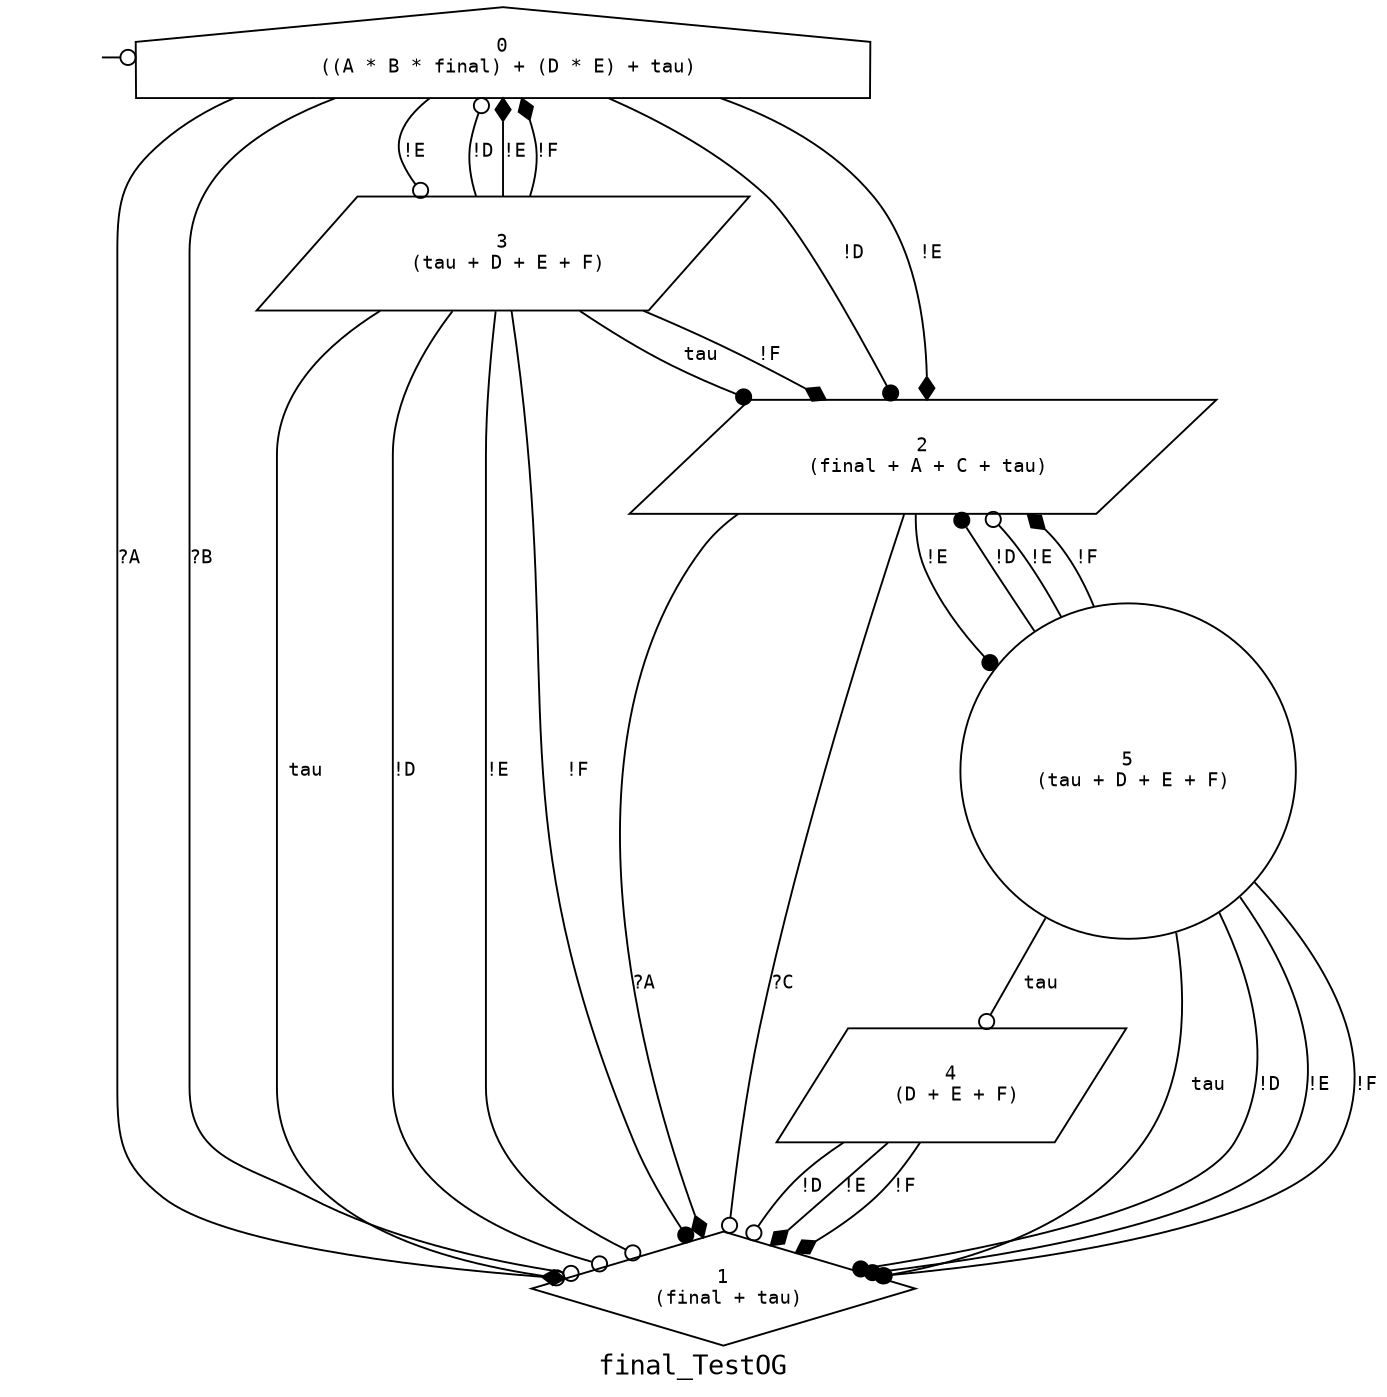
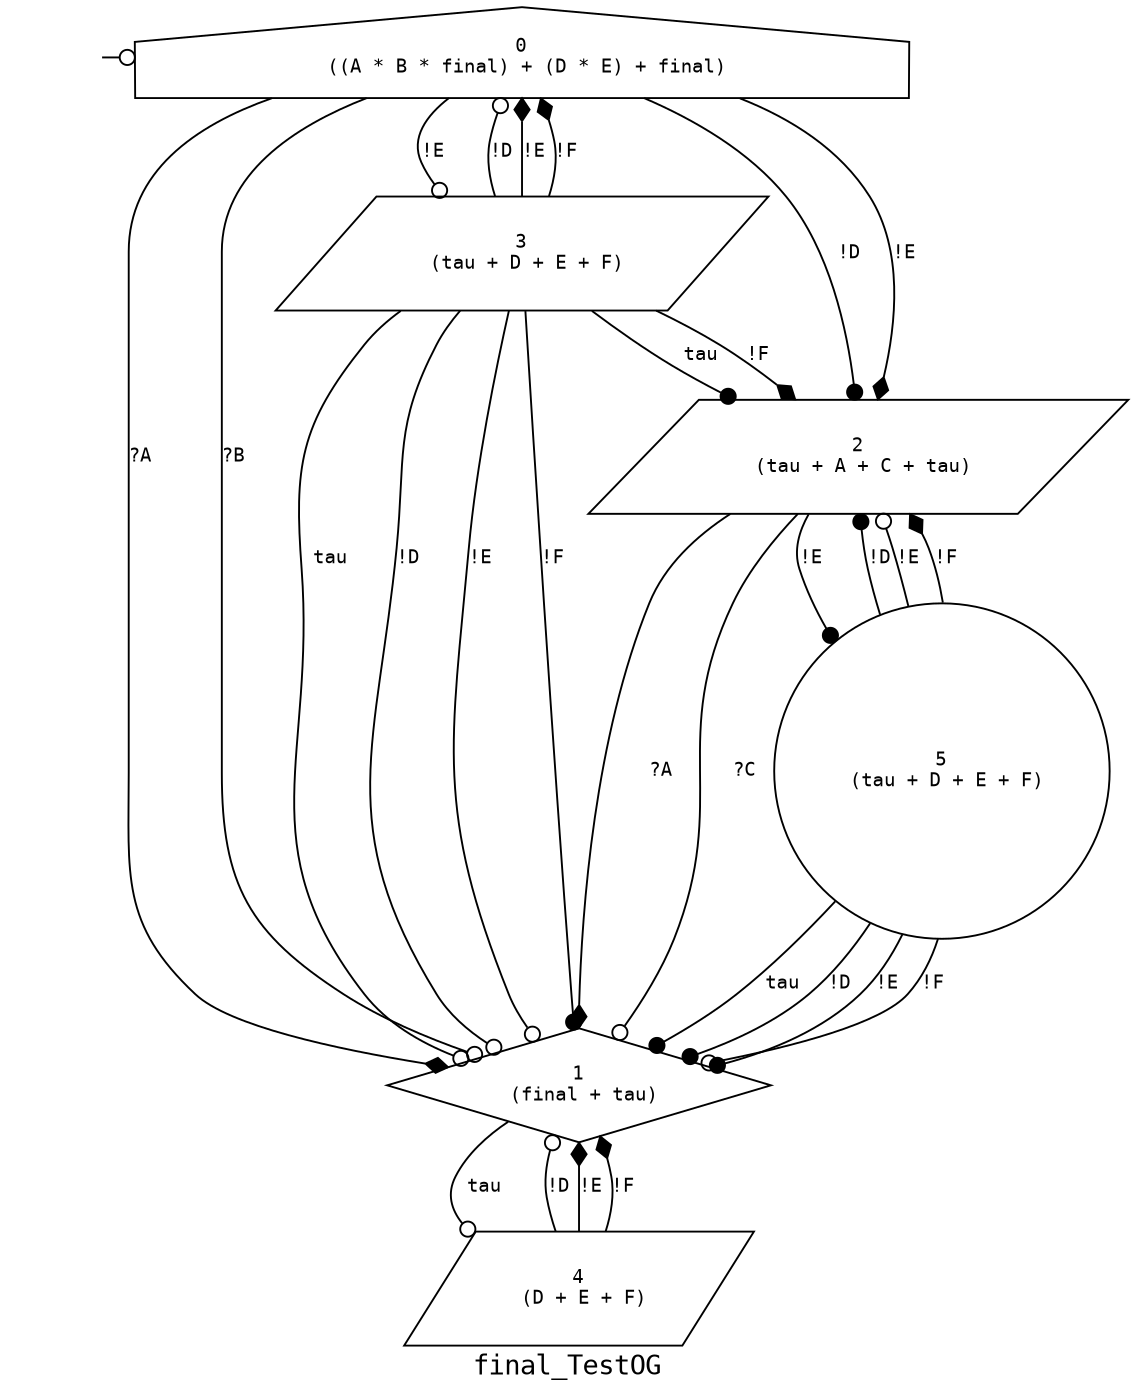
node "0 ((A * B * final) + (D * E) + tau)": label "0 ((A * B * final) + (D * E) + tau)" -> "0 ((A * B * final) + (D * E) + final)"
node "2 (final + A + C + tau)": label "2 (final + A + C + tau)" -> "2 (tau + A + C + tau)"
edge "5 (tau + D + E + F)" -> "4 (D + E + F)": now "1 (final + tau)" -> "4 (D + E + F)"
